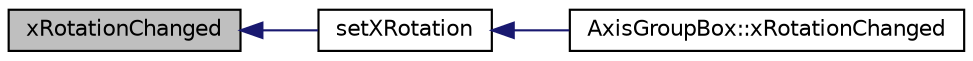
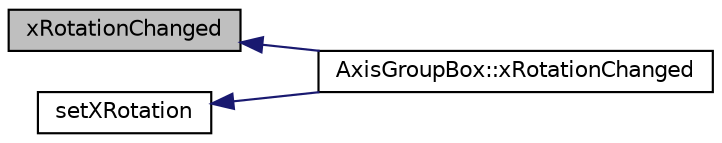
edge "setXRotation" -> "xRotationChanged": now "AxisGroupBox::xRotationChanged" -> "xRotationChanged"
